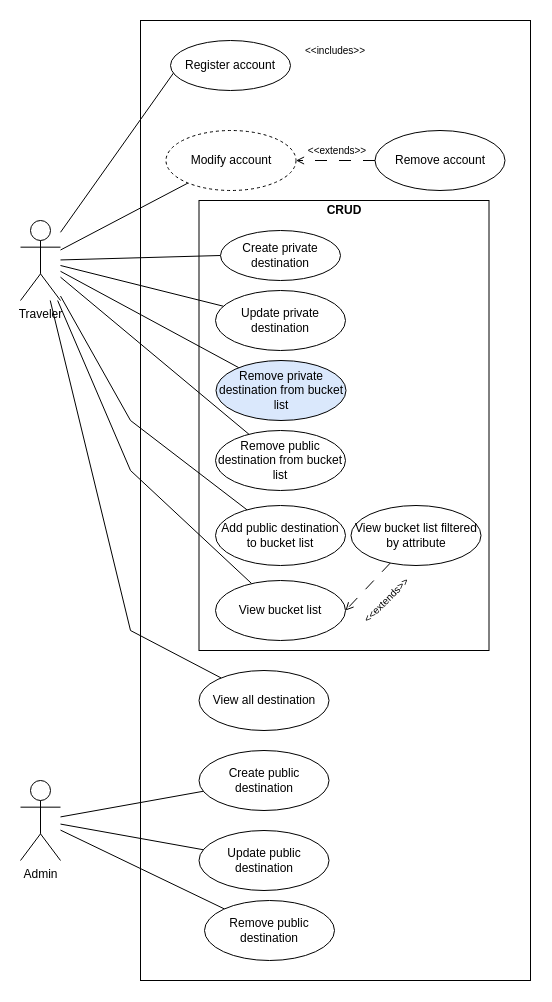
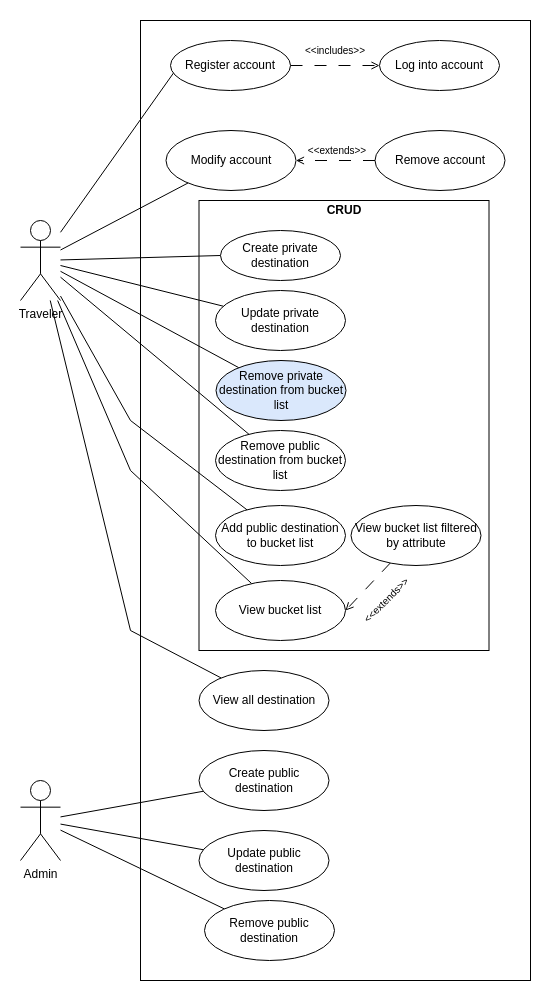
edge "Register account" -> "Log into account": added
node "Log into account": added
node "Modify account": style dashed -> solid
